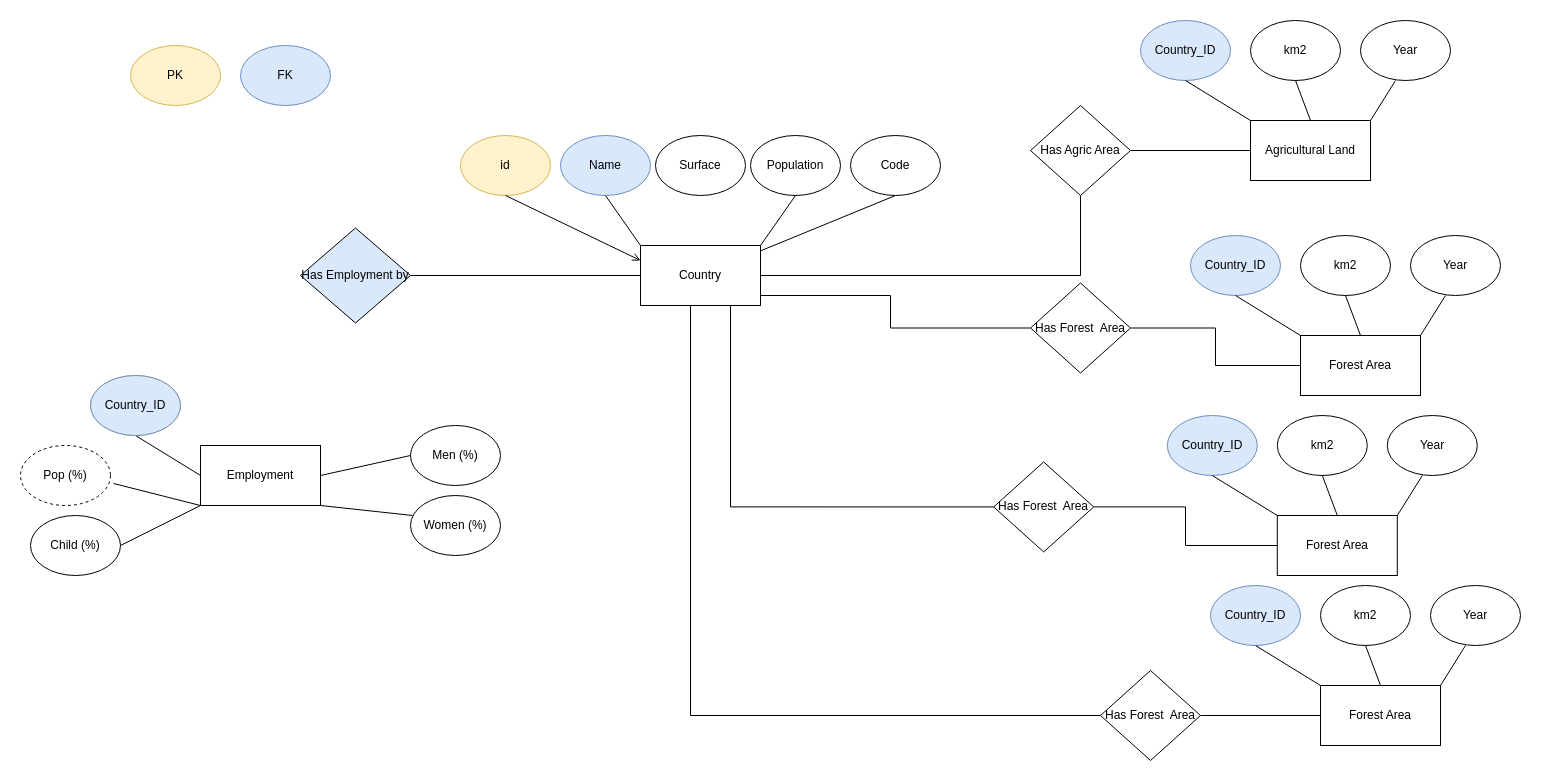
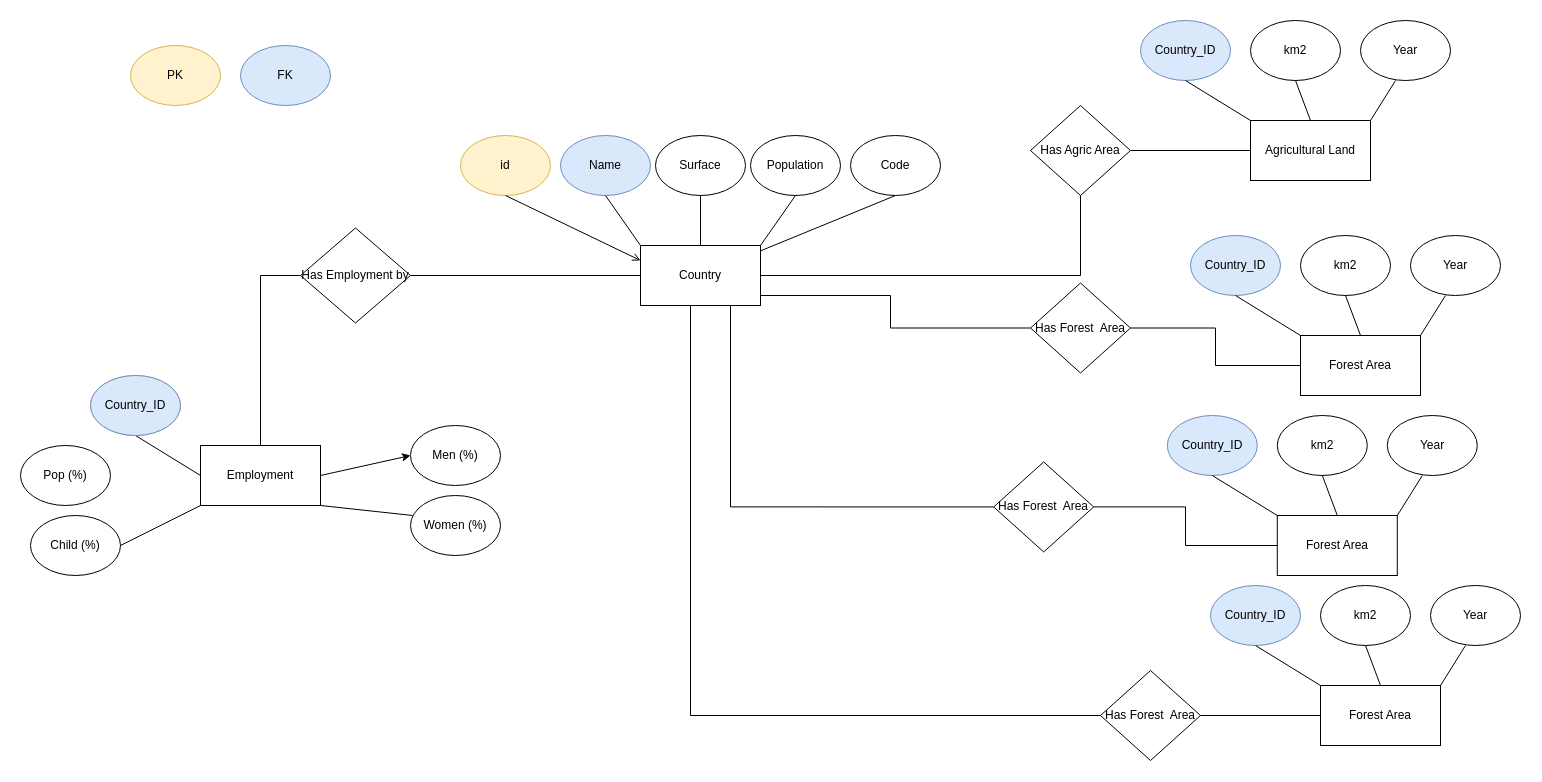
edge "Surface" -- "Country": added
node "Has Employment by": fillcolor #dae8fc -> #ffffff
edge "Has Employment by" -- "Employment": added
edge "Men (%)" -- "Employment": arrowhead none -> classic
node "Pop (%)": style dashed -> solid
edge "Pop (%)" -- "Employment": removed
